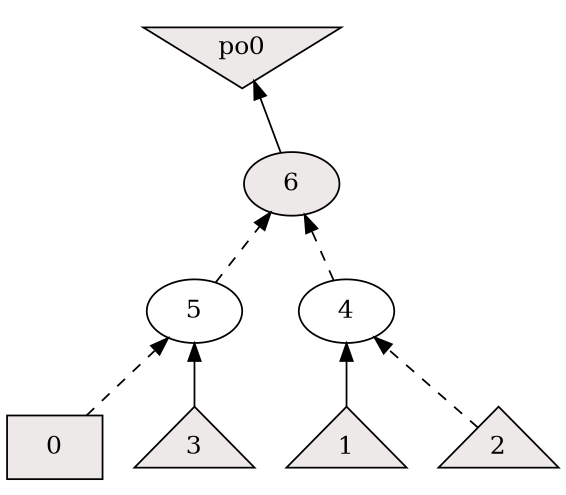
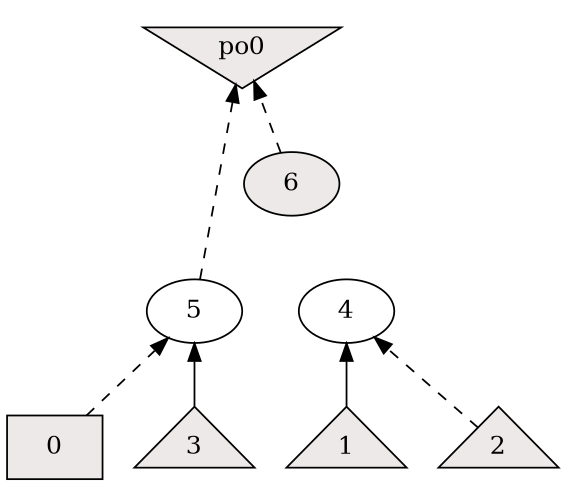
edge "6" -> "po0": style solid -> dashed
edge "5" -> "6": now "5" -> "po0"
edge "4" -> "6": removed
